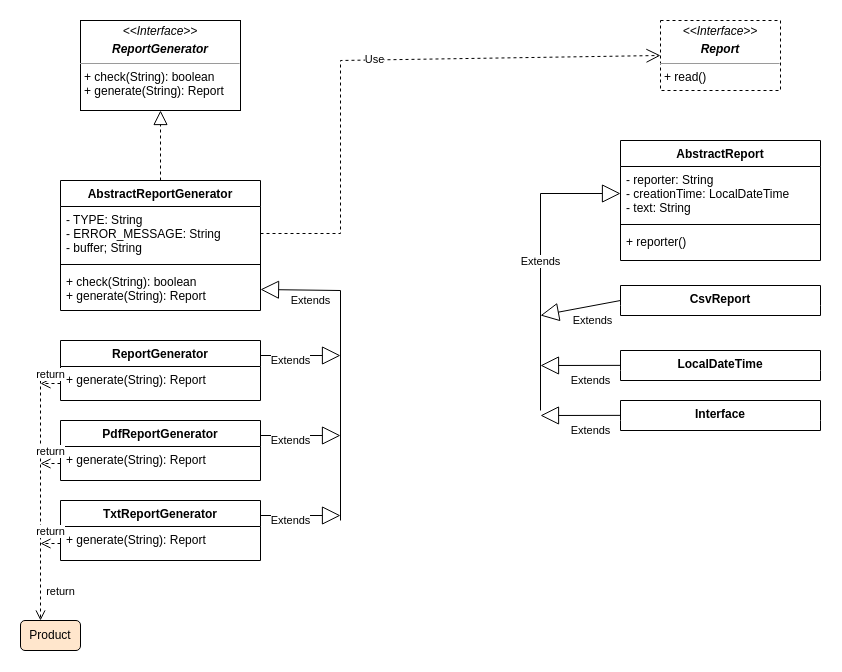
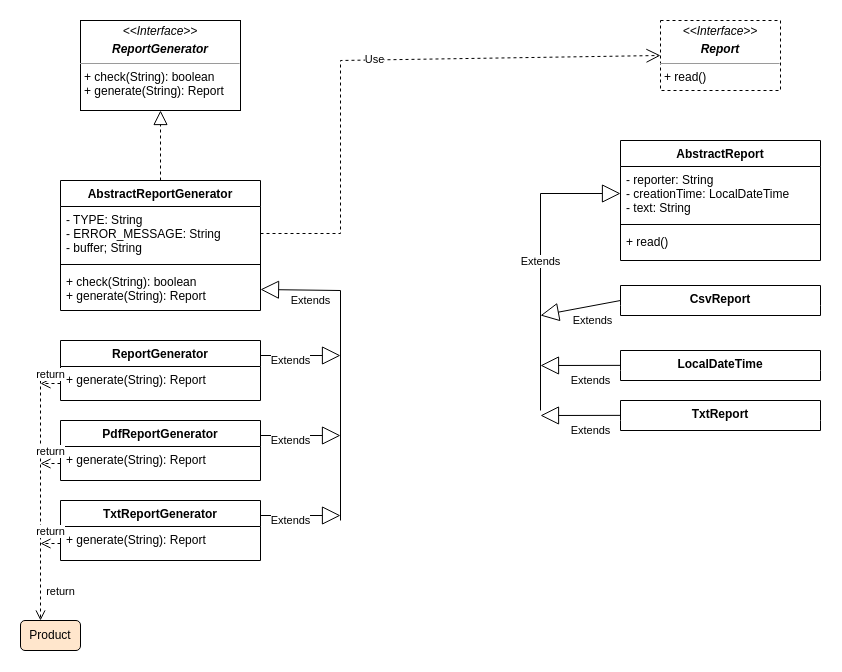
node "+ reporter()": label "+ reporter()" -> "+ read()"
node "Interface": label "Interface" -> "TxtReport"
